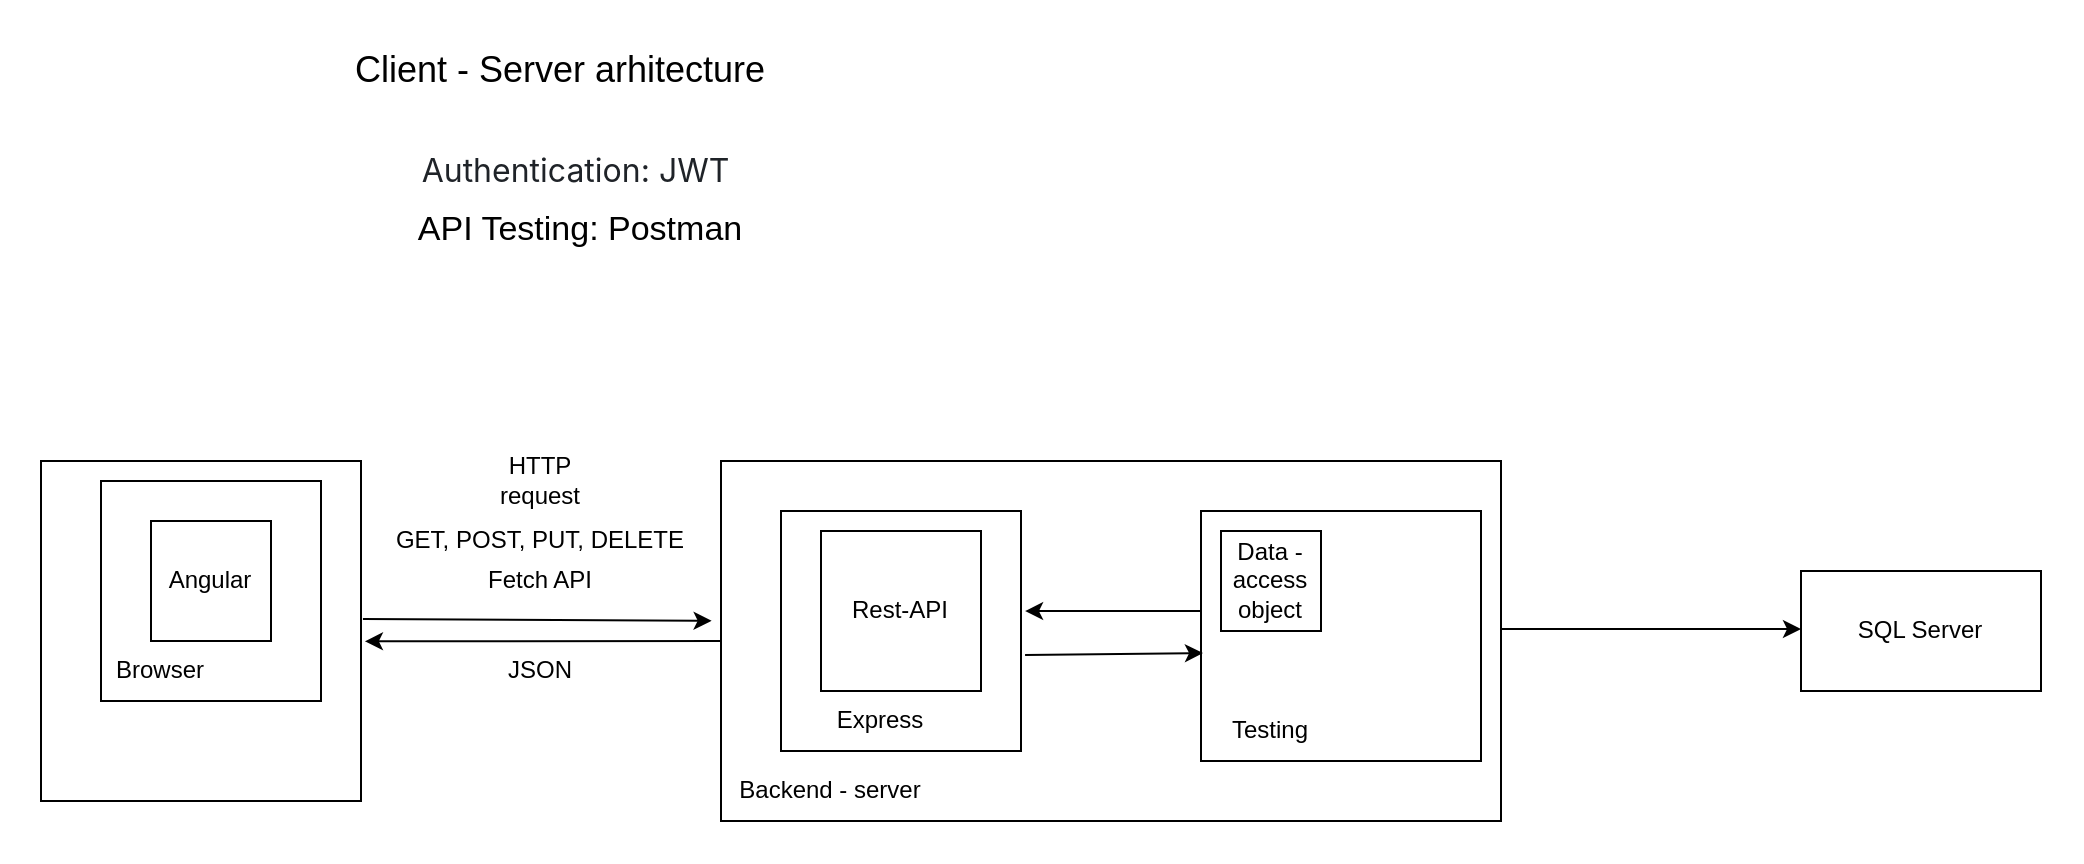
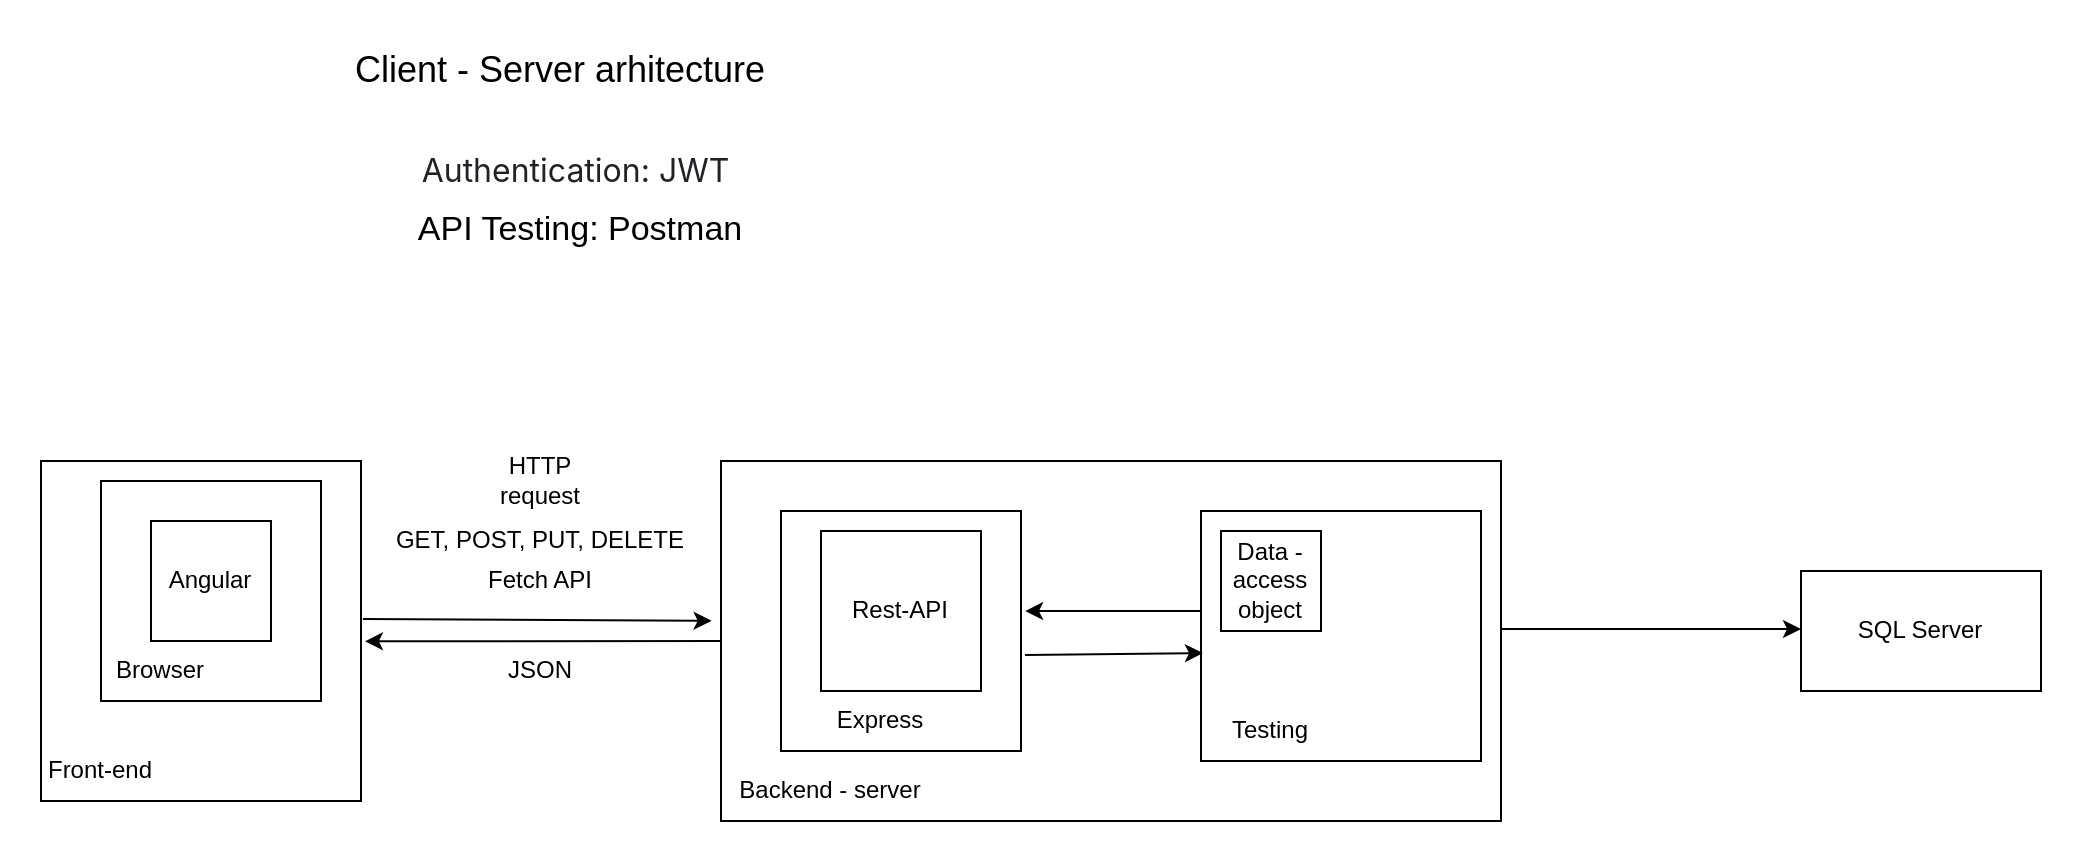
node "Front-end": added
